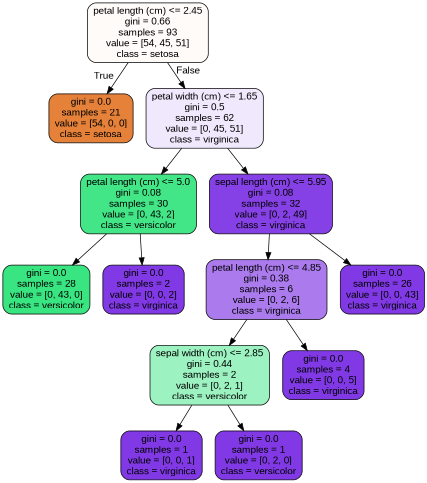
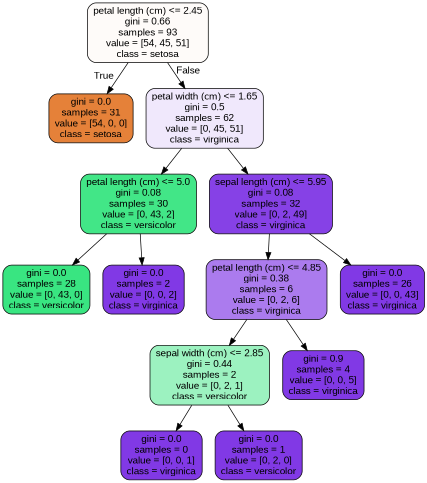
node "gini = 0.0 samples = 21 value = [54, 0, 0] class = setosa": label "gini = 0.0 samples = 21 value = [54, 0, 0] class = setosa" -> "gini = 0.0 samples = 31 value = [54, 0, 0] class = setosa"
node "gini = 0.0 samples = 4 value = [0, 0, 5] class = virginica": label "gini = 0.0 samples = 4 value = [0, 0, 5] class = virginica" -> "gini = 0.9 samples = 4 value = [0, 0, 5] class = virginica"
node "gini = 0.0 samples = 1 value = [0, 0, 1] class = virginica": label "gini = 0.0 samples = 1 value = [0, 0, 1] class = virginica" -> "gini = 0.0 samples = 0 value = [0, 0, 1] class = virginica"
